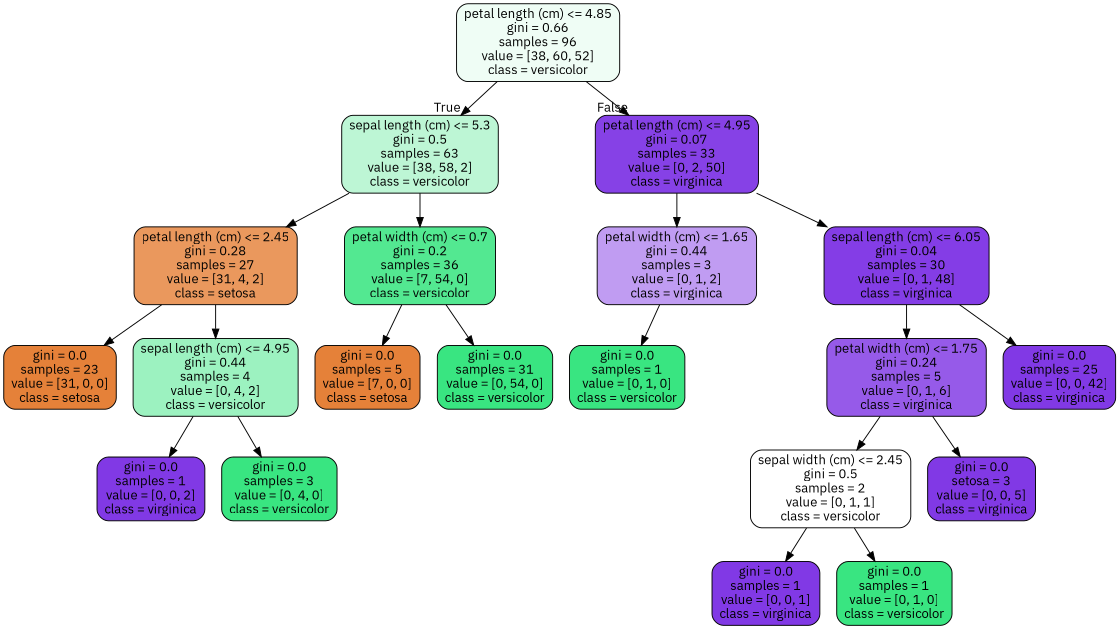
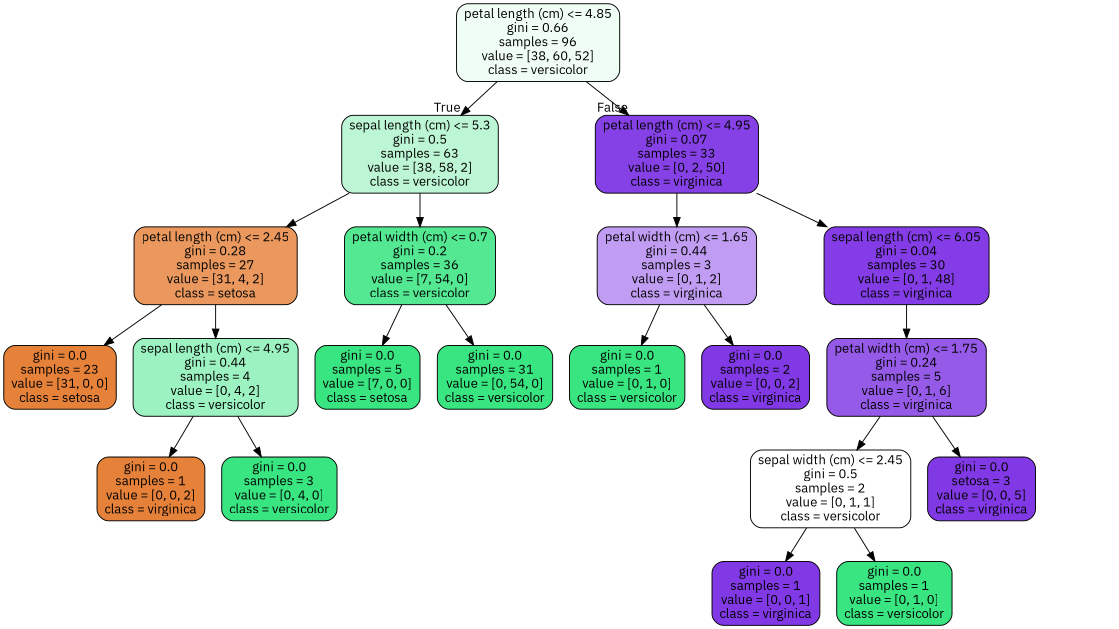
node "gini = 0.0 samples = 5 value = [7, 0, 0] class = setosa": fillcolor #e58139 -> #39e581
node "gini = 0.0 samples = 2 value = [0, 0, 2] class = virginica": added
node "gini = 0.0 samples = 25 value = [0, 0, 42] class = virginica": removed
node "gini = 0.0 samples = 1 value = [0, 0, 2] class = virginica": fillcolor #8139e5 -> #e58139
